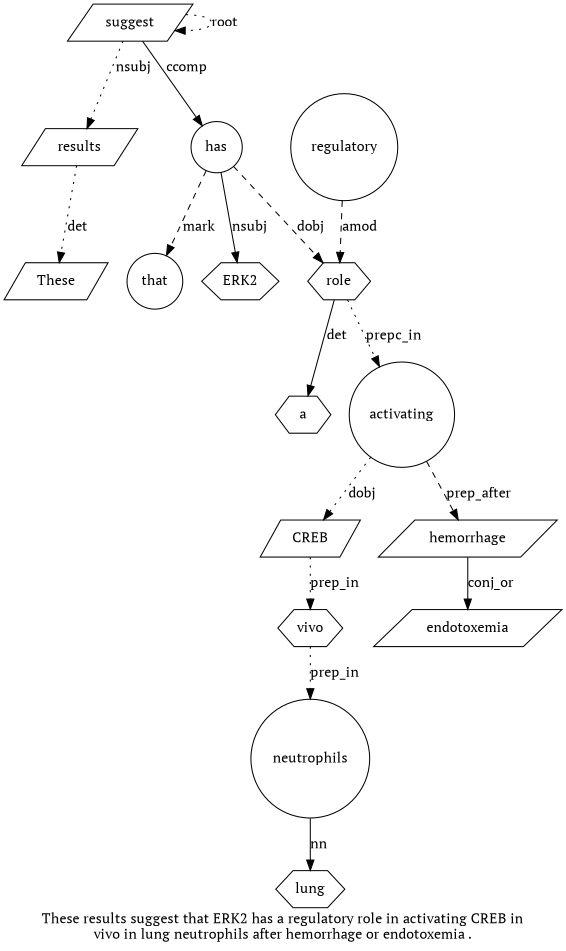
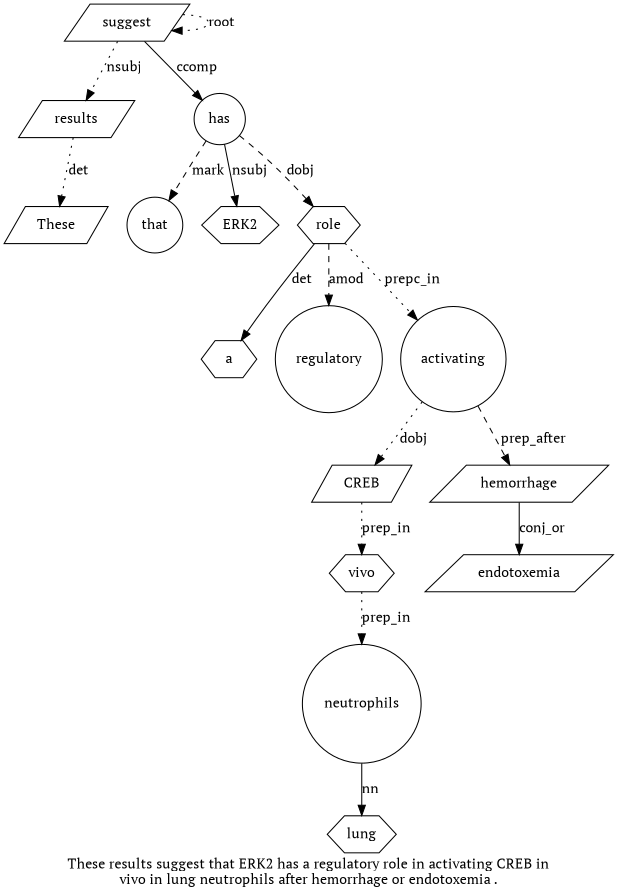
edge "regulatory" -> "role": reversed
